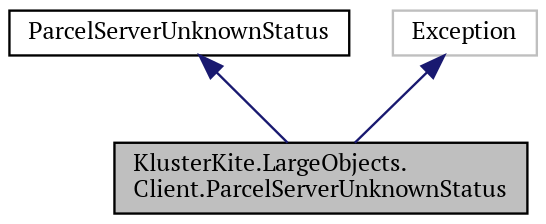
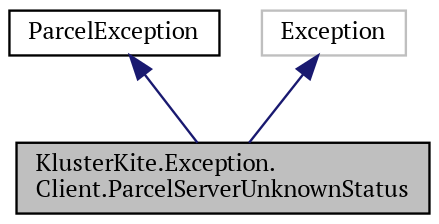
node "ParcelServerUnknownStatus": label "ParcelServerUnknownStatus" -> "ParcelException"
node "KlusterKite.LargeObjects. Client.ParcelServerUnknownStatus": label "KlusterKite.LargeObjects. Client.ParcelServerUnknownStatus" -> "KlusterKite.Exception. Client.ParcelServerUnknownStatus"
